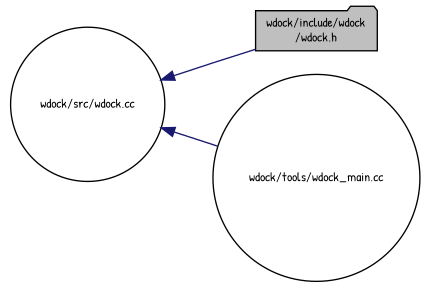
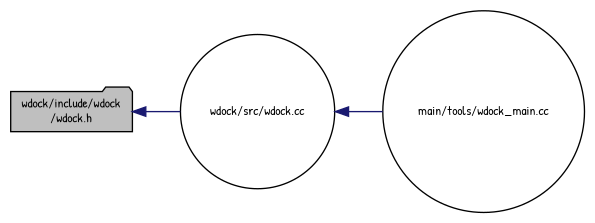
edge "wdock/include/wdock /wdock.h" -> "wdock/src/wdock.cc": reversed
node "wdock/tools/wdock_main.cc": label "wdock/tools/wdock_main.cc" -> "main/tools/wdock_main.cc"
